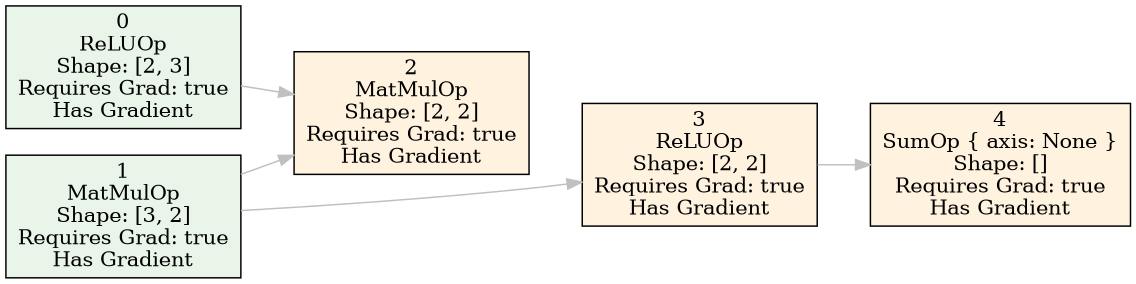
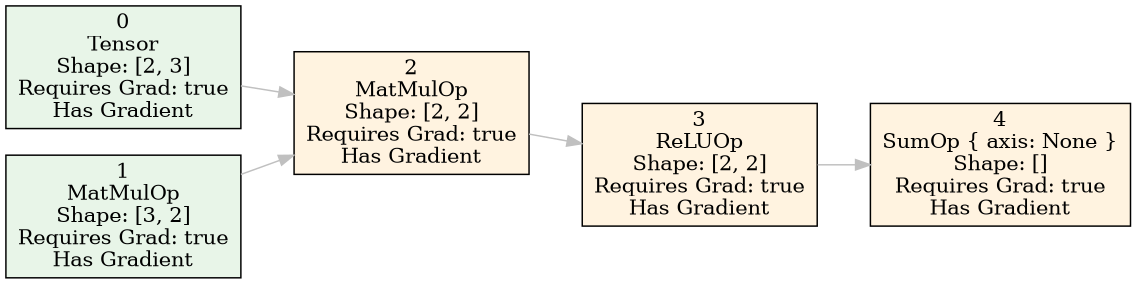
node "0 ReLUOp Shape: [2, 3] Requires Grad: true Has Gradient": label "0 ReLUOp Shape: [2, 3] Requires Grad: true Has Gradient" -> "0 Tensor Shape: [2, 3] Requires Grad: true Has Gradient"
edge "1 MatMulOp Shape: [3, 2] Requires Grad: true Has Gradient" -> "3 ReLUOp Shape: [2, 2] Requires Grad: true Has Gradient": now "2 MatMulOp Shape: [2, 2] Requires Grad: true Has Gradient" -> "3 ReLUOp Shape: [2, 2] Requires Grad: true Has Gradient"
